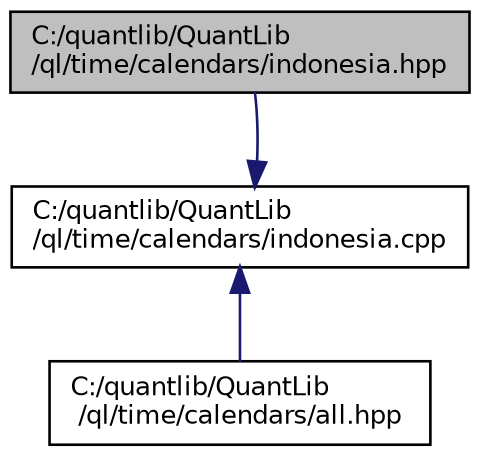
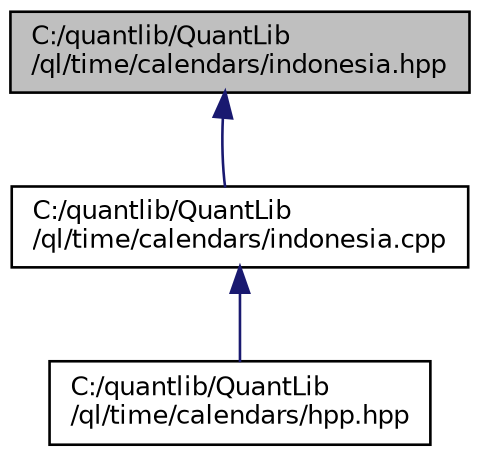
edge "C:/quantlib/QuantLib /ql/time/calendars/indonesia.hpp" -> "C:/quantlib/QuantLib /ql/time/calendars/indonesia.cpp": reversed
node "C:/quantlib/QuantLib /ql/time/calendars/all.hpp": label "C:/quantlib/QuantLib /ql/time/calendars/all.hpp" -> "C:/quantlib/QuantLib /ql/time/calendars/hpp.hpp"
